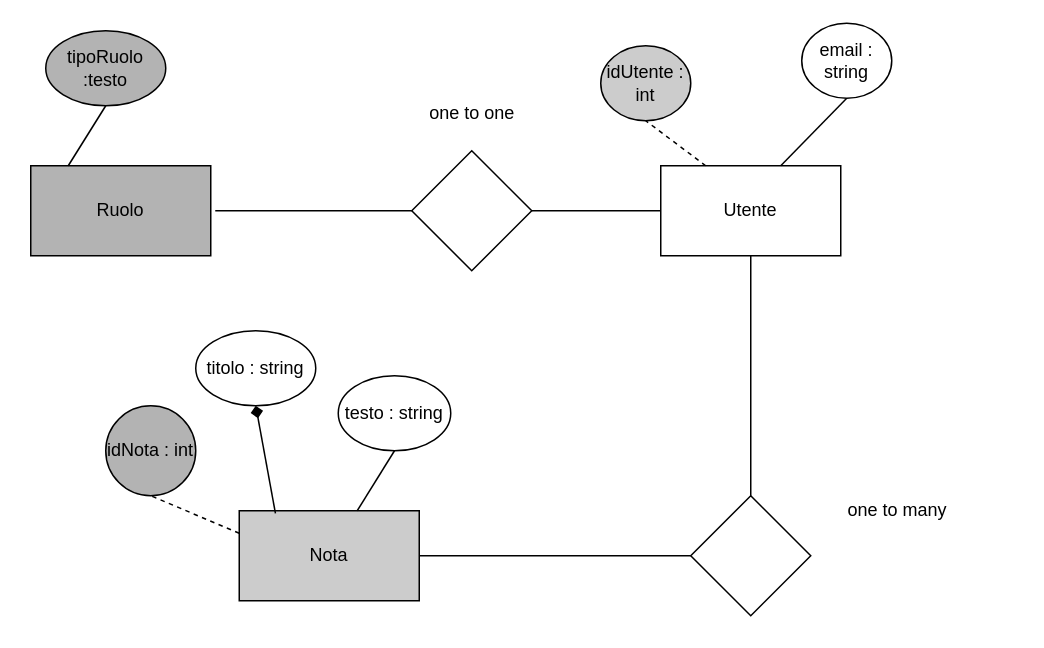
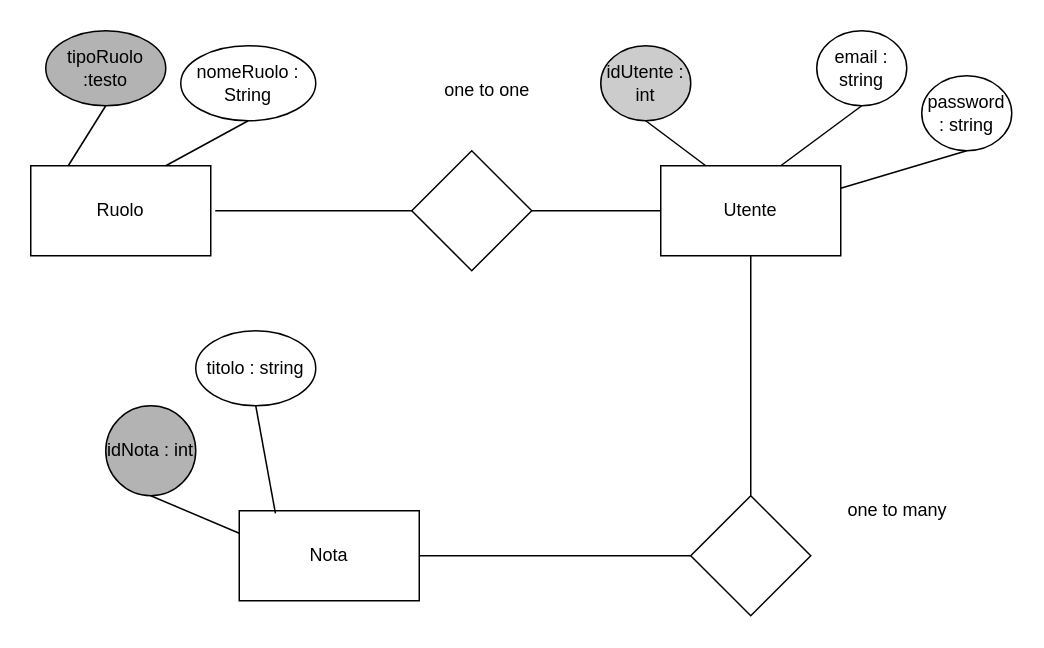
node "email : string": moved (847, 61) -> (862, 68)
node "nomeRuolo : String": added
node "one to one": moved (472, 113) -> (487, 91)
node "password : string": added
edge "idUtente : int" -- "Utente": style dashed -> solid
edge "nomeRuolo : String" -- "Ruolo": added
edge "password : string" -- "Utente": added
node "Ruolo": fillcolor #b3b3b3 -> #ffffff
node "testo : string": removed
edge "Nota" -> "titolo : string": arrowhead diamond -> none
edge "testo : string" -- "Nota": removed
edge "idNota : int" -- "Nota": style dashed -> solid
node "Nota": fillcolor #cccccc -> #ffffff
